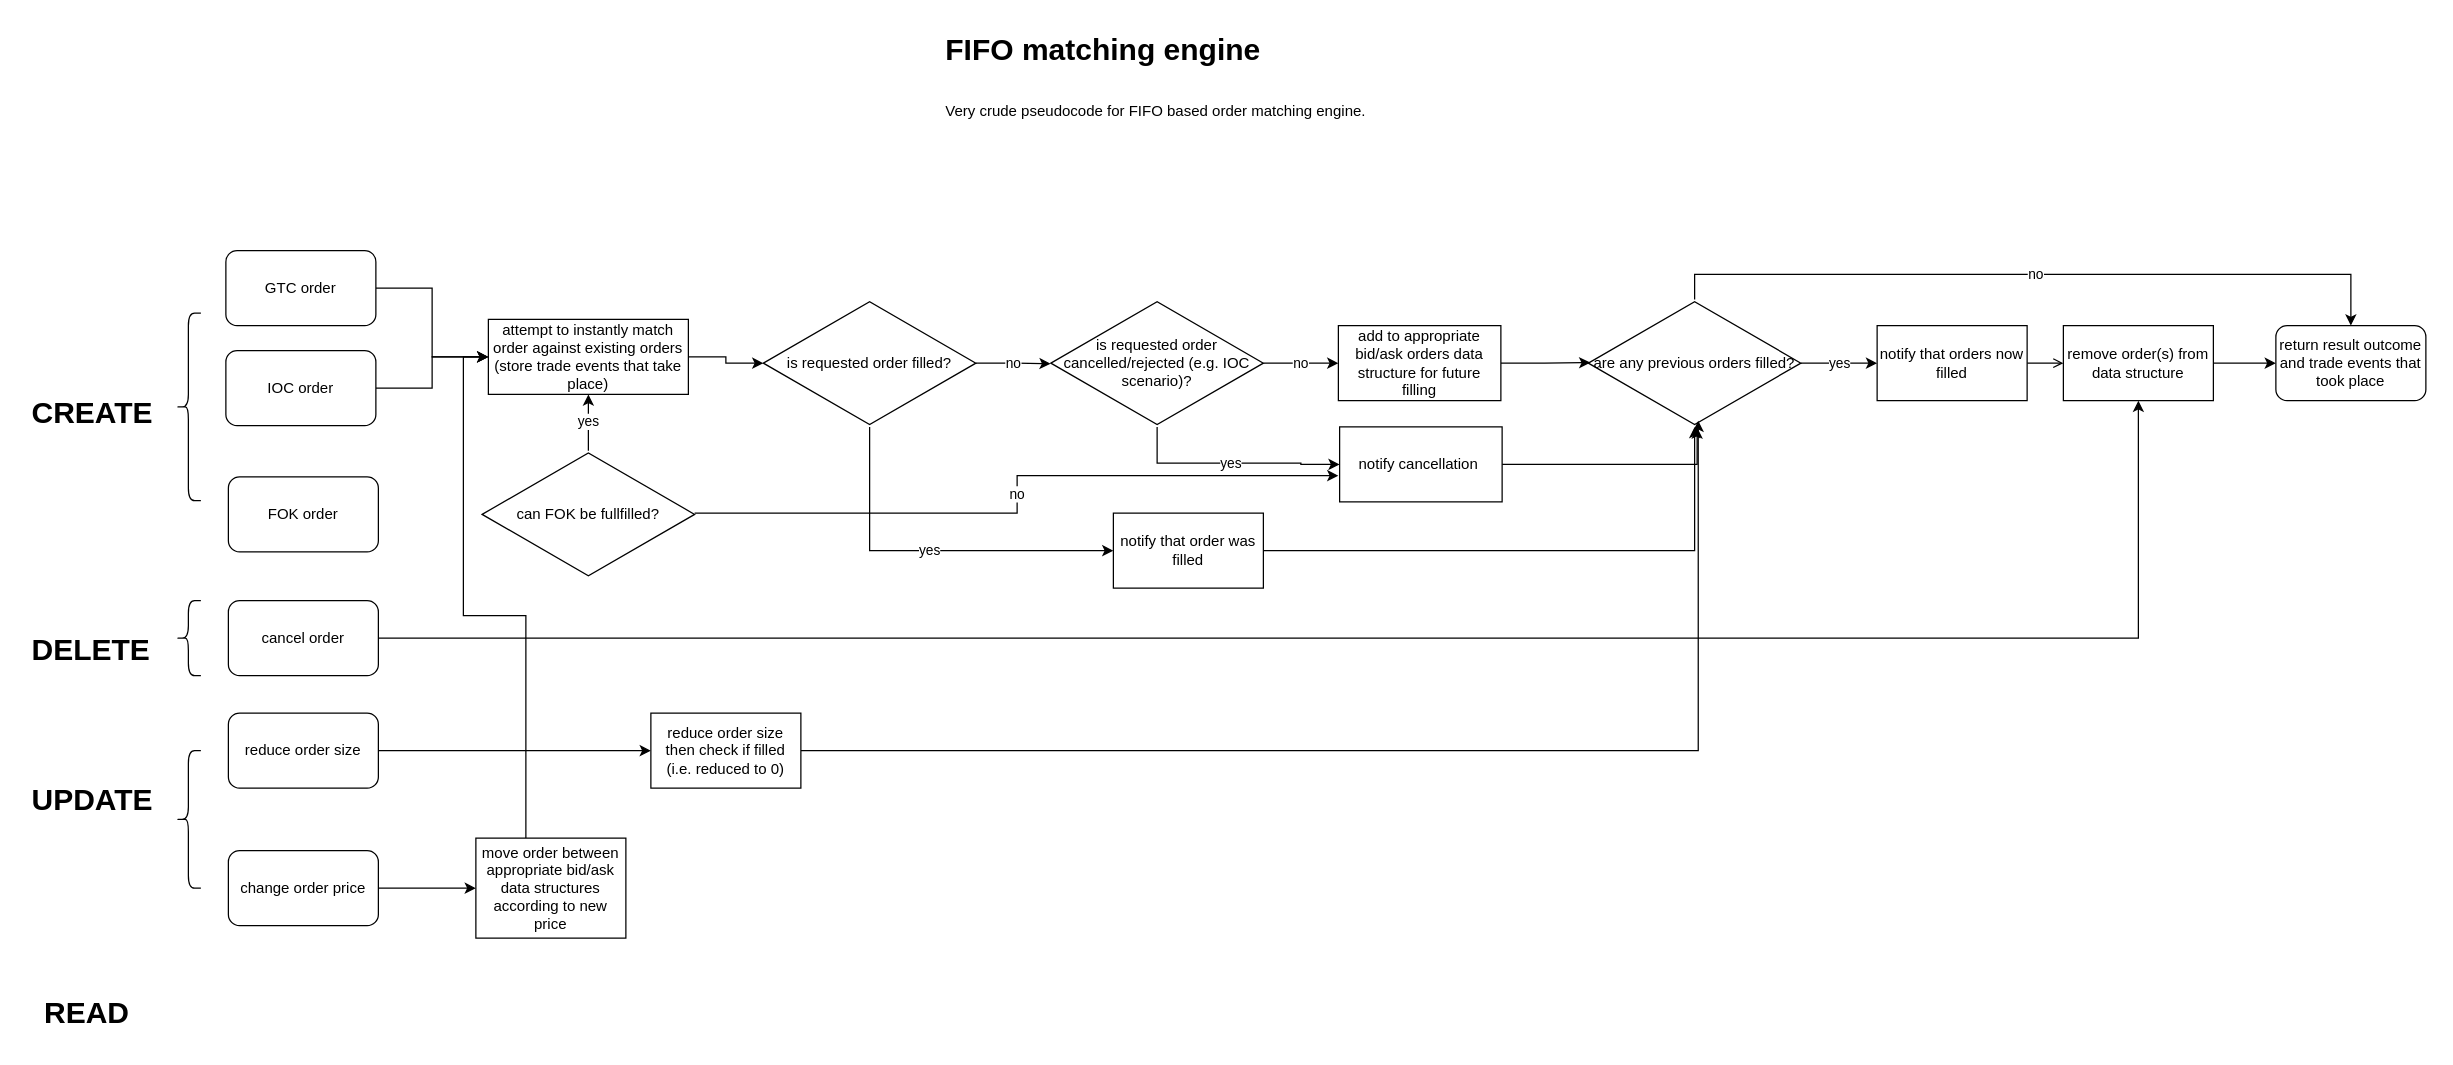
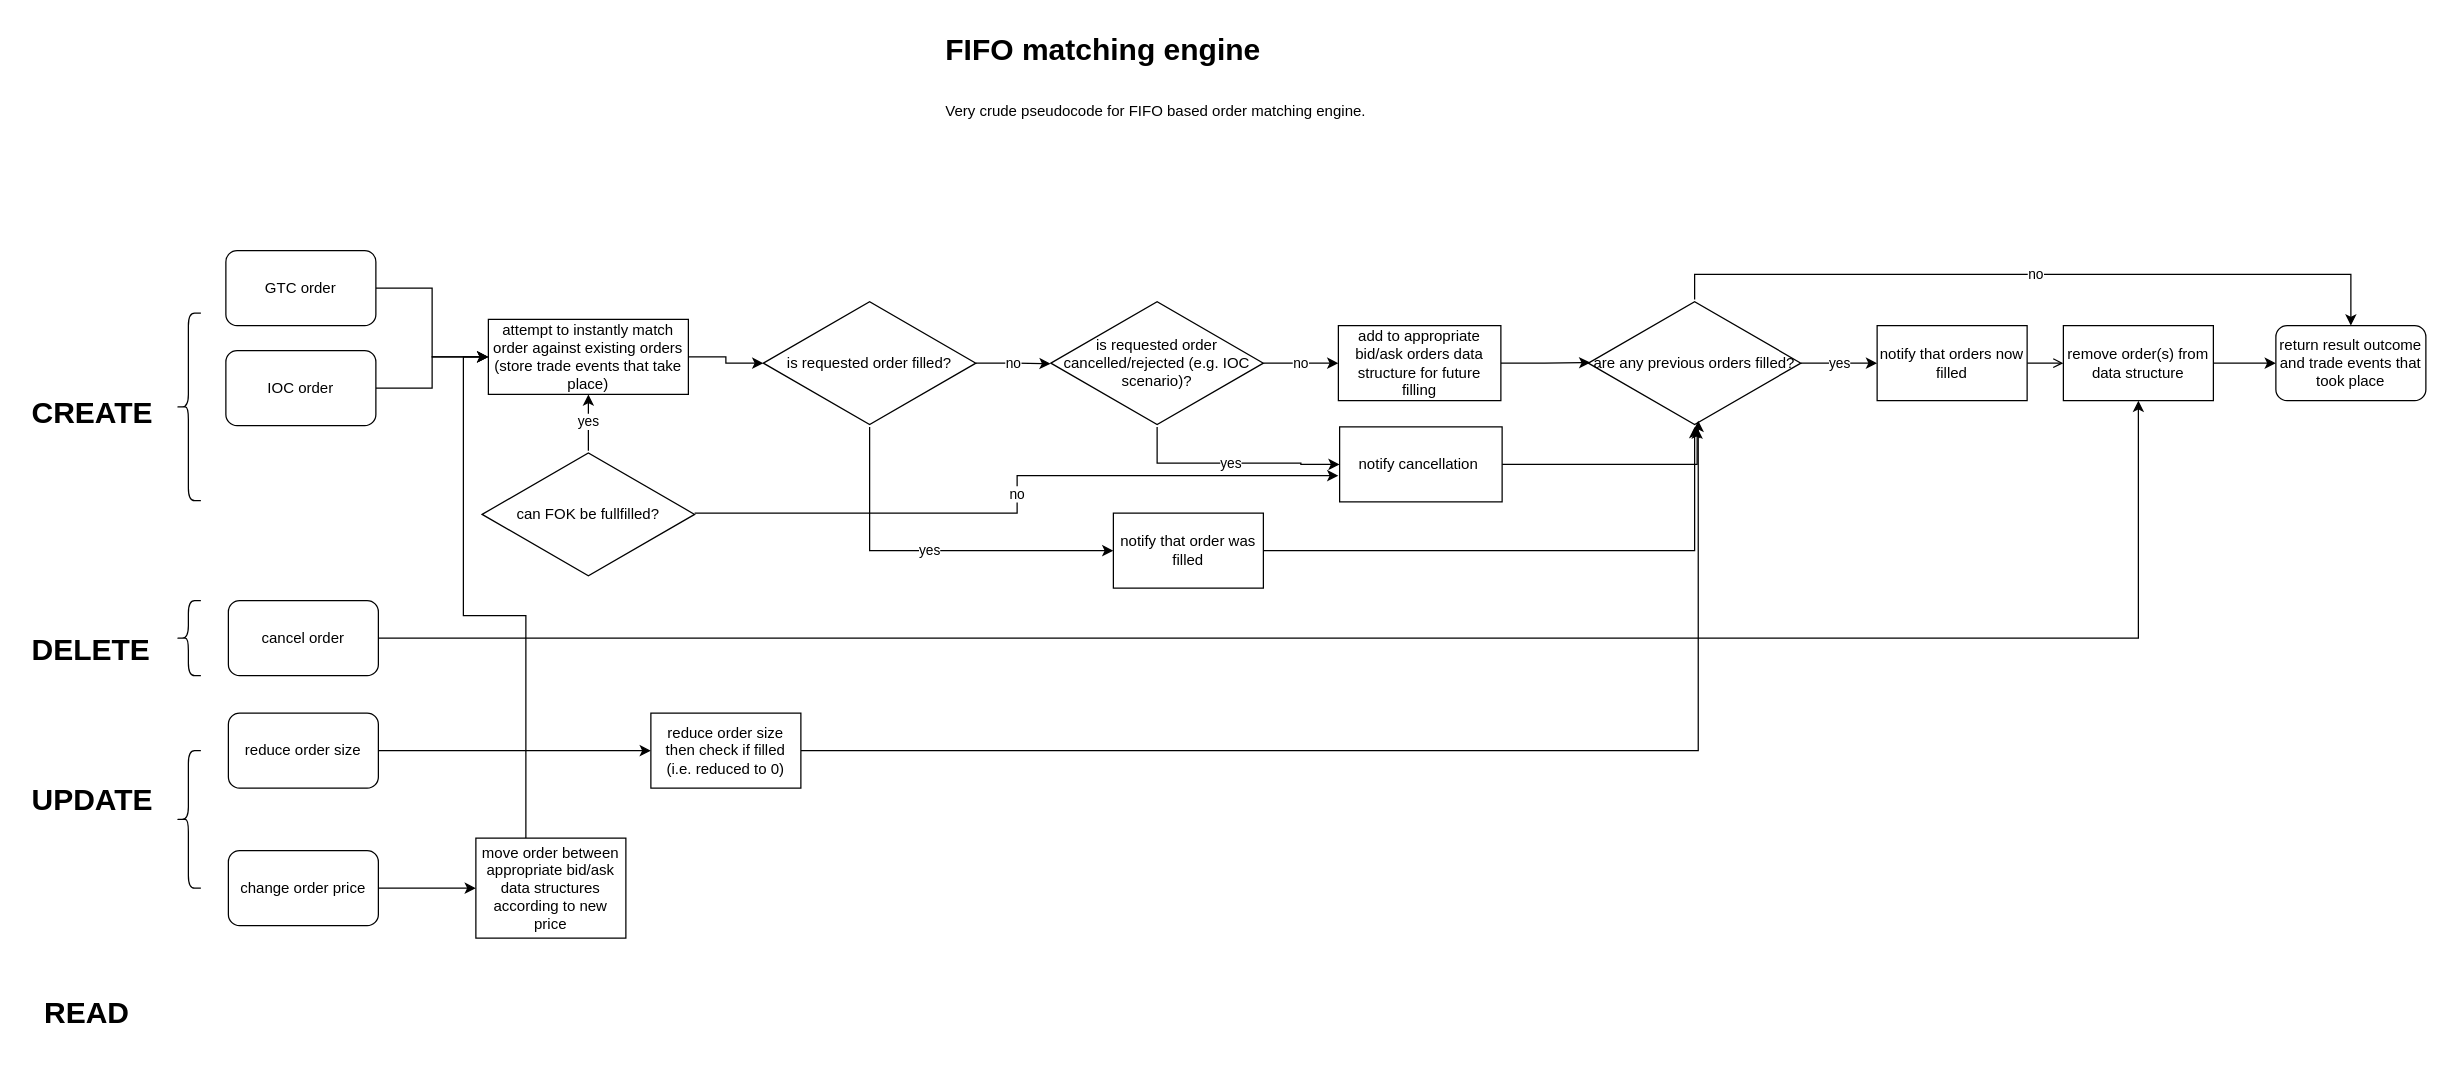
node "FOK order": removed
